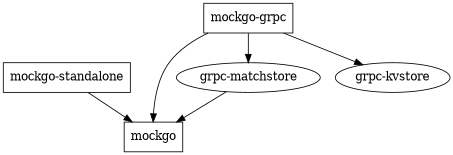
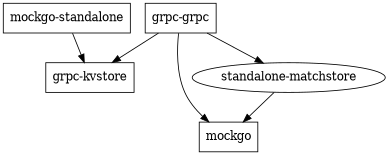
node "mockgo-grpc": label "mockgo-grpc" -> "grpc-grpc"
node "grpc-matchstore": label "grpc-matchstore" -> "standalone-matchstore"
node "grpc-kvstore": shape ellipse -> box
edge "mockgo-standalone" -> "mockgo": now "mockgo-standalone" -> "grpc-kvstore"
